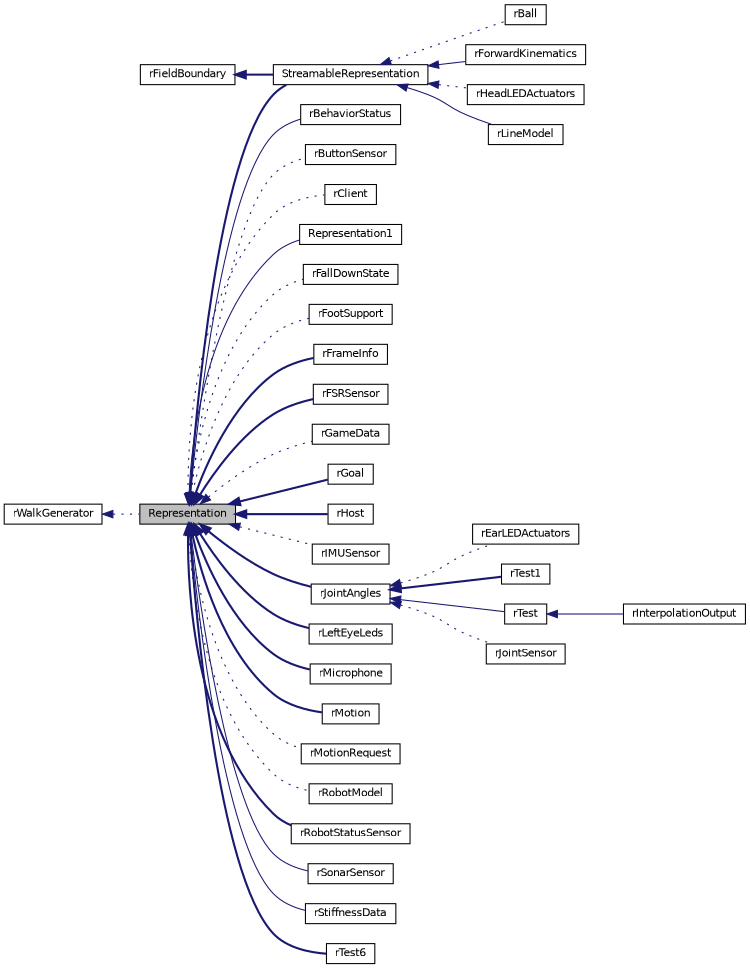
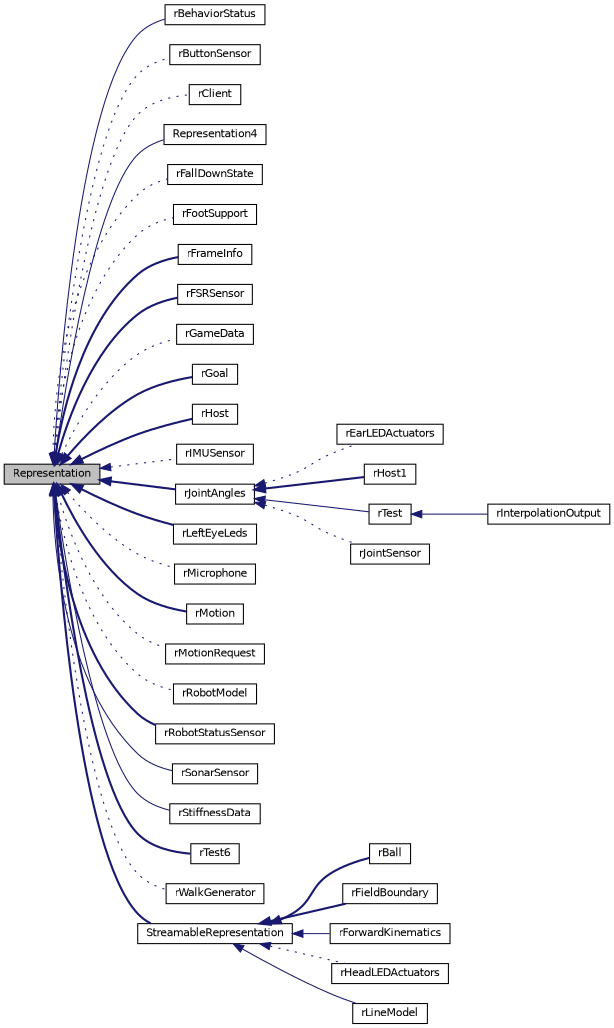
edge "rBall" -> "StreamableRepresentation": style dotted -> bold
edge "StreamableRepresentation" -> "rFieldBoundary": reversed
node "Representation1": label "Representation1" -> "Representation4"
edge "Representation" -> "rWalkGenerator": reversed
node "rTest1": label "rTest1" -> "rHost1"
edge "rMicrophone" -> "Representation": style bold -> dotted
